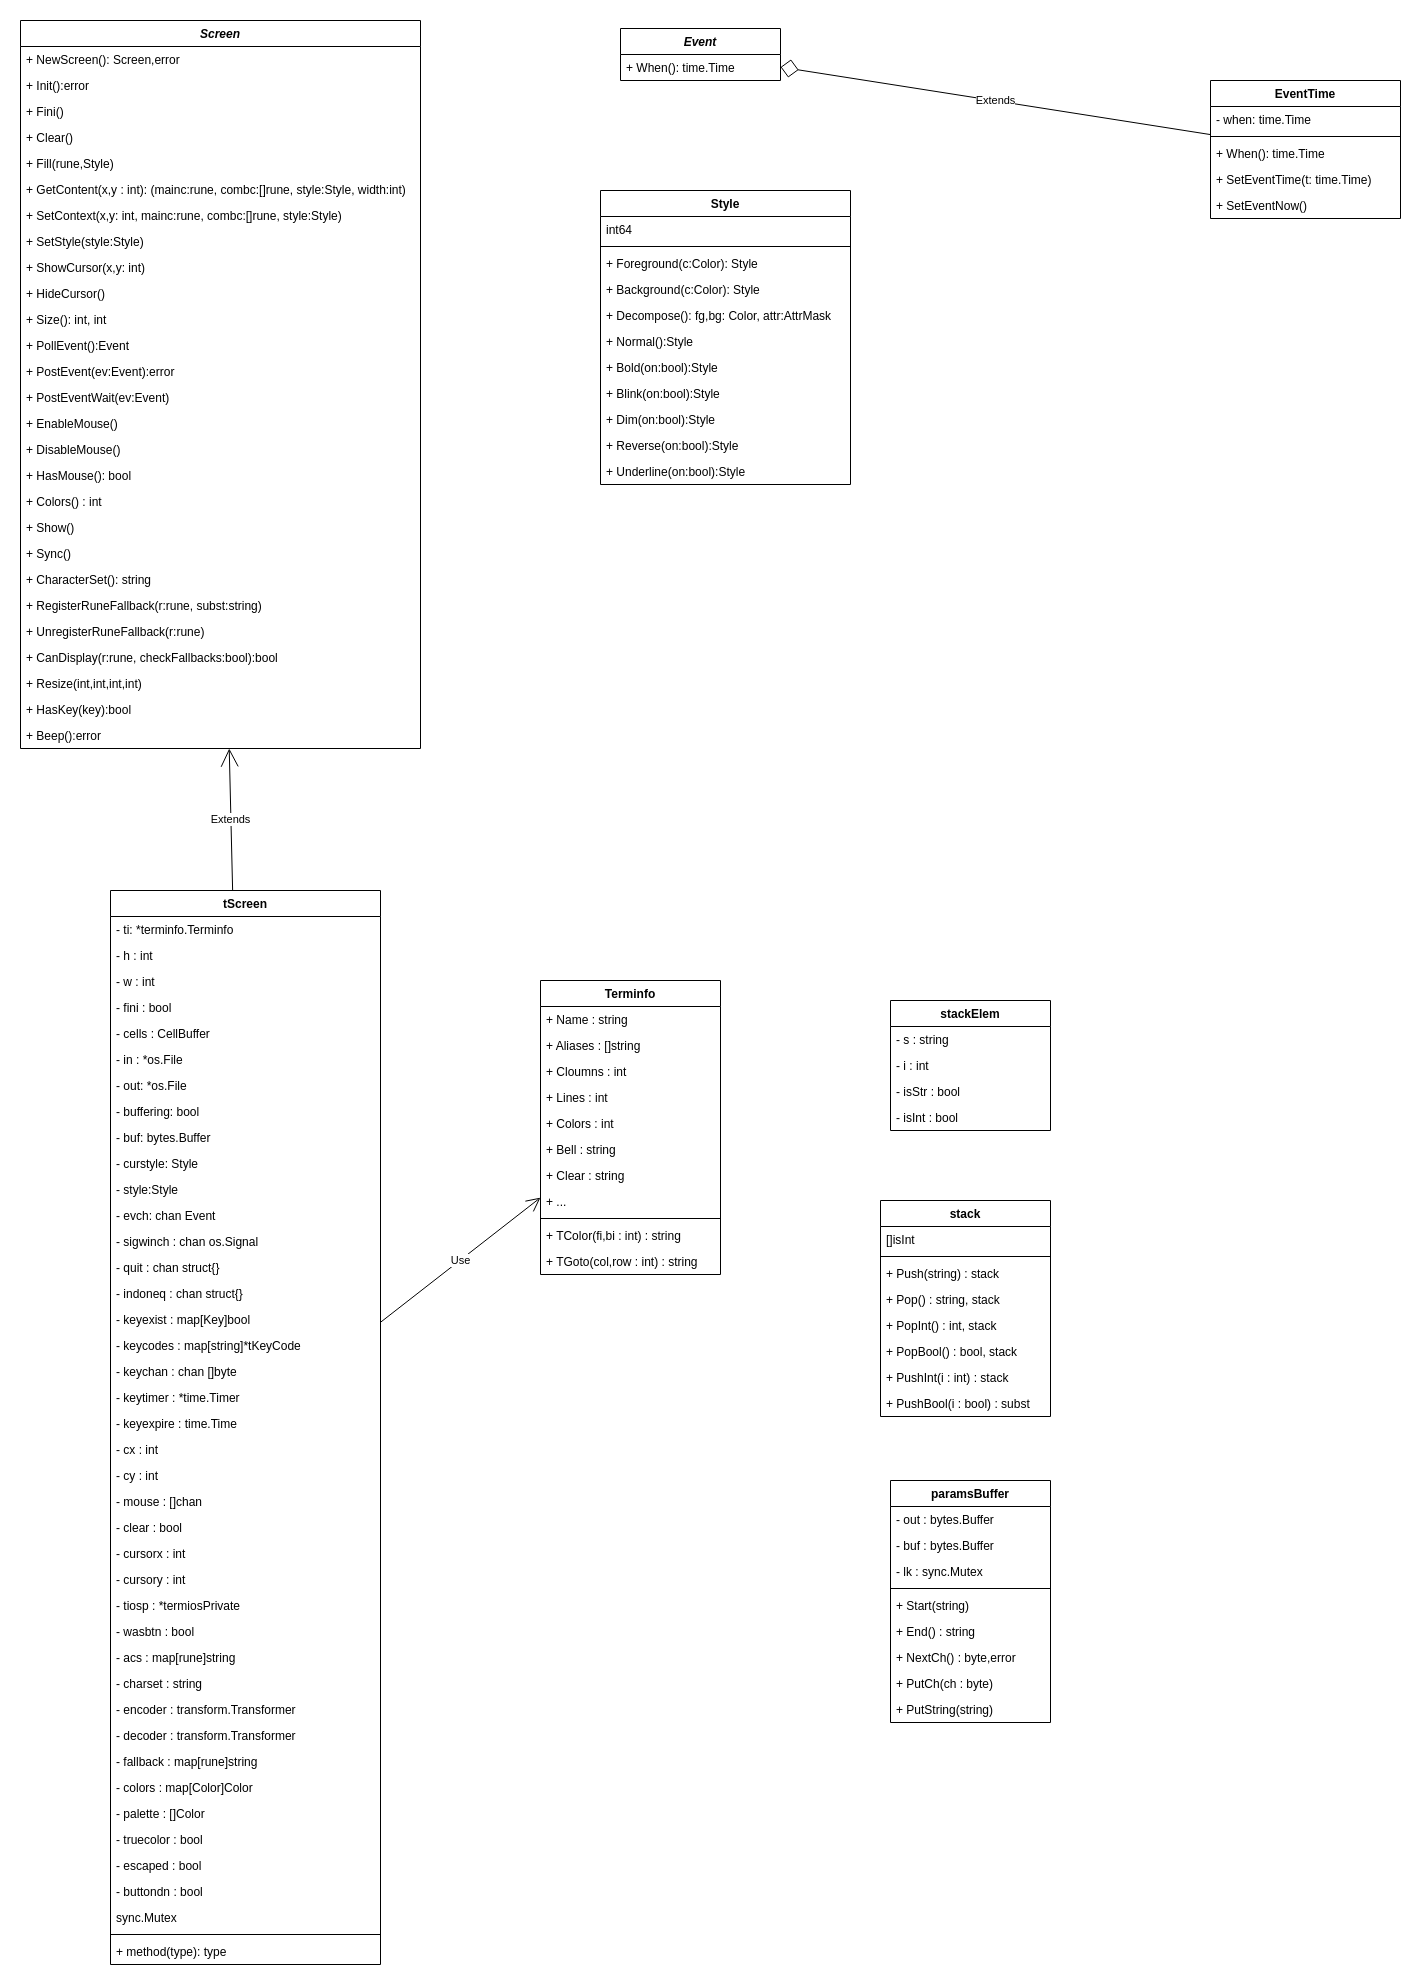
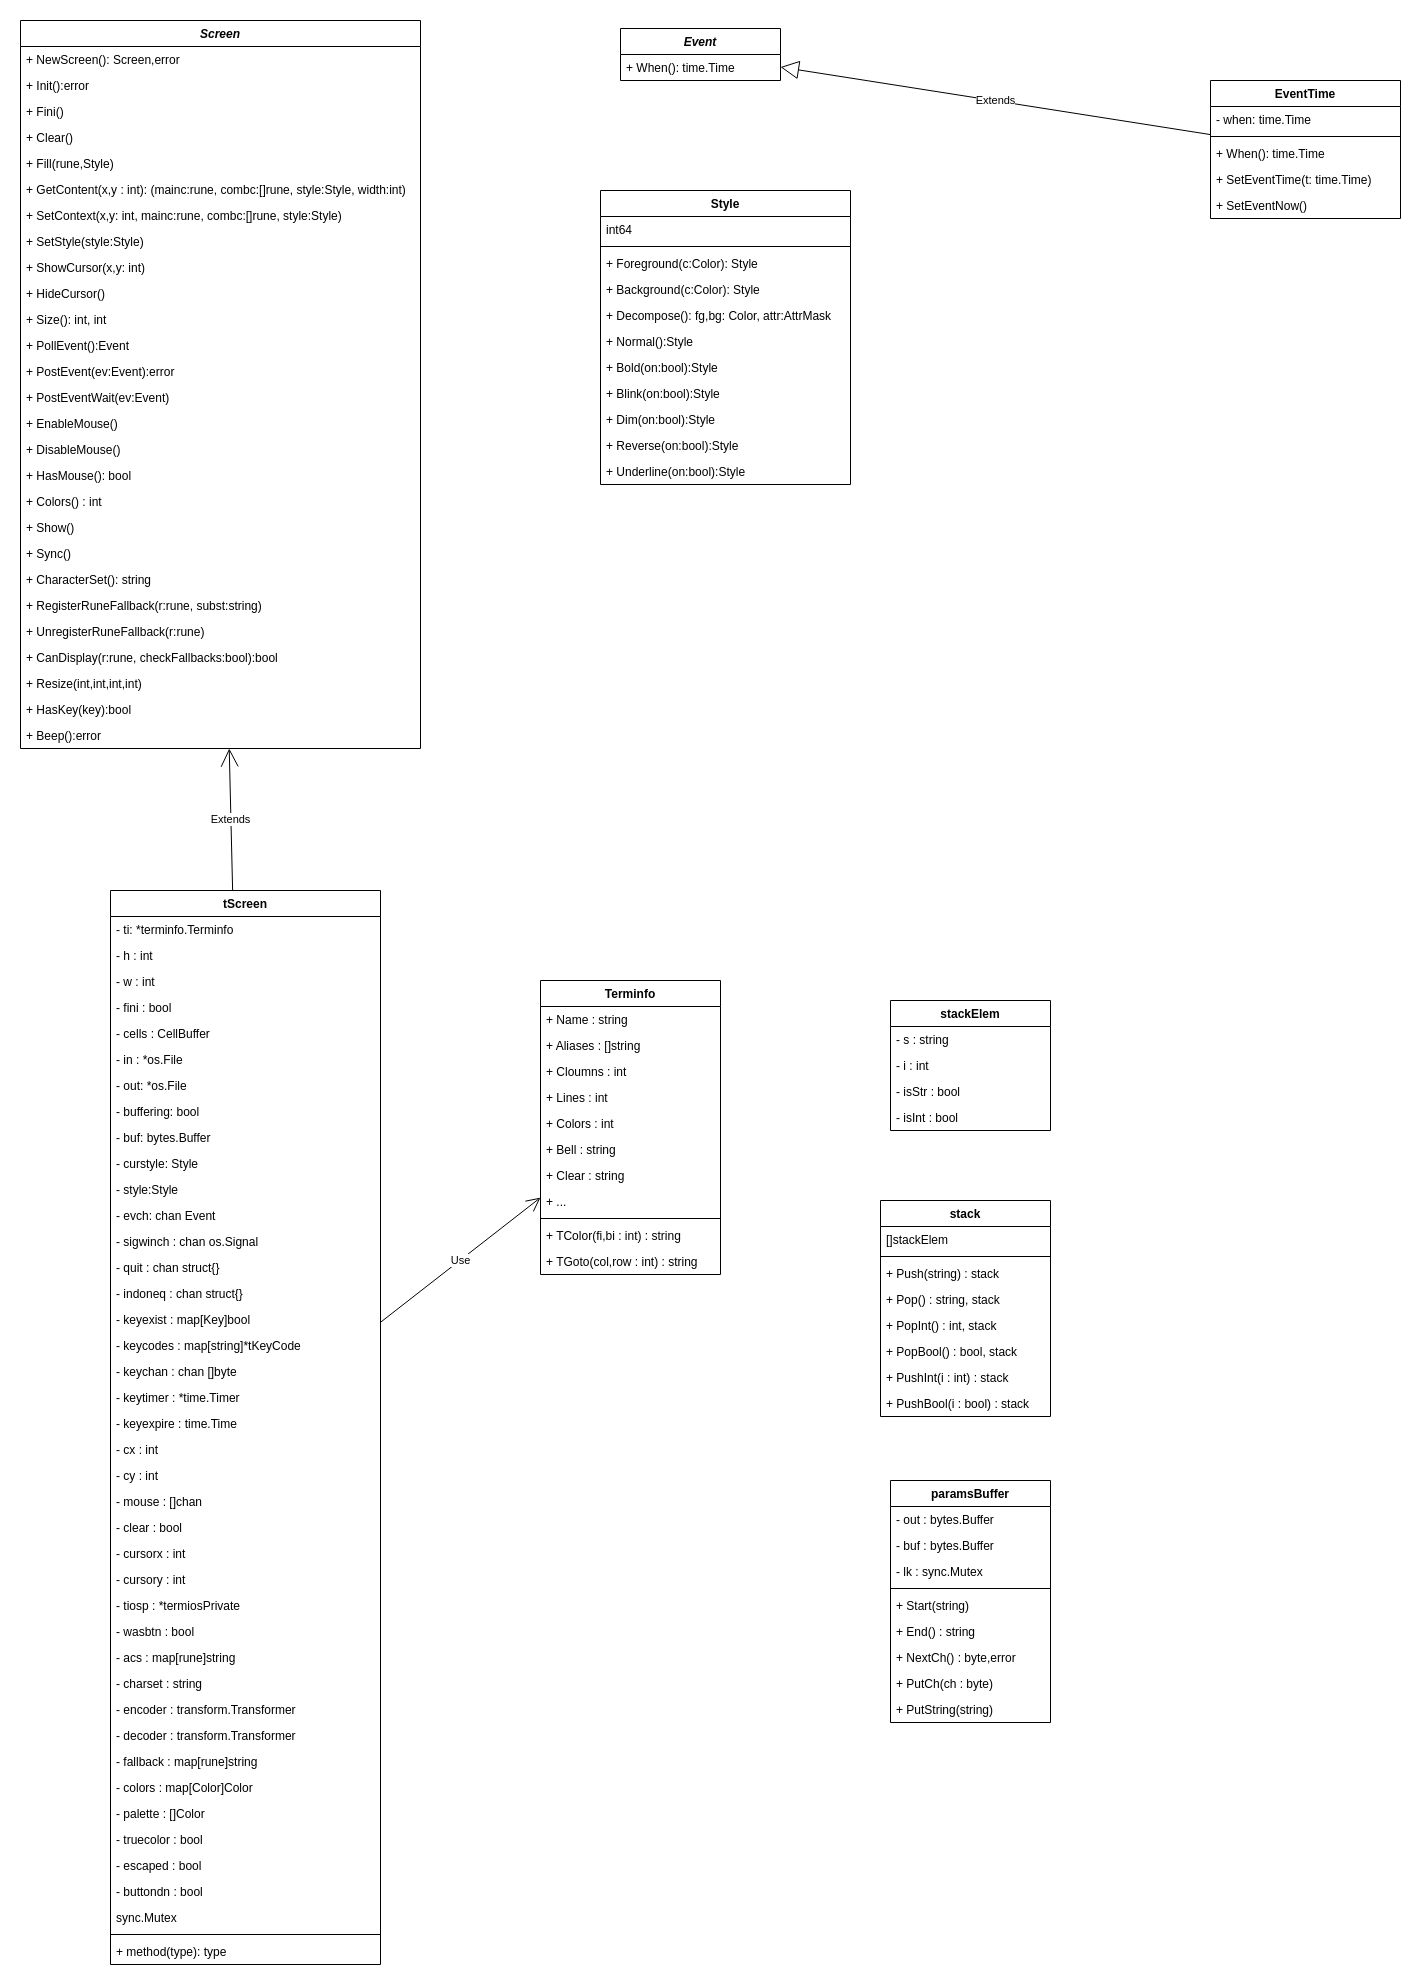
edge "EventTime" -> "Event": arrowhead diamond -> block
node "[]isInt": label "[]isInt" -> "[]stackElem"
node "+ PushBool(i : bool) : subst": label "+ PushBool(i : bool) : subst" -> "+ PushBool(i : bool) : stack"
